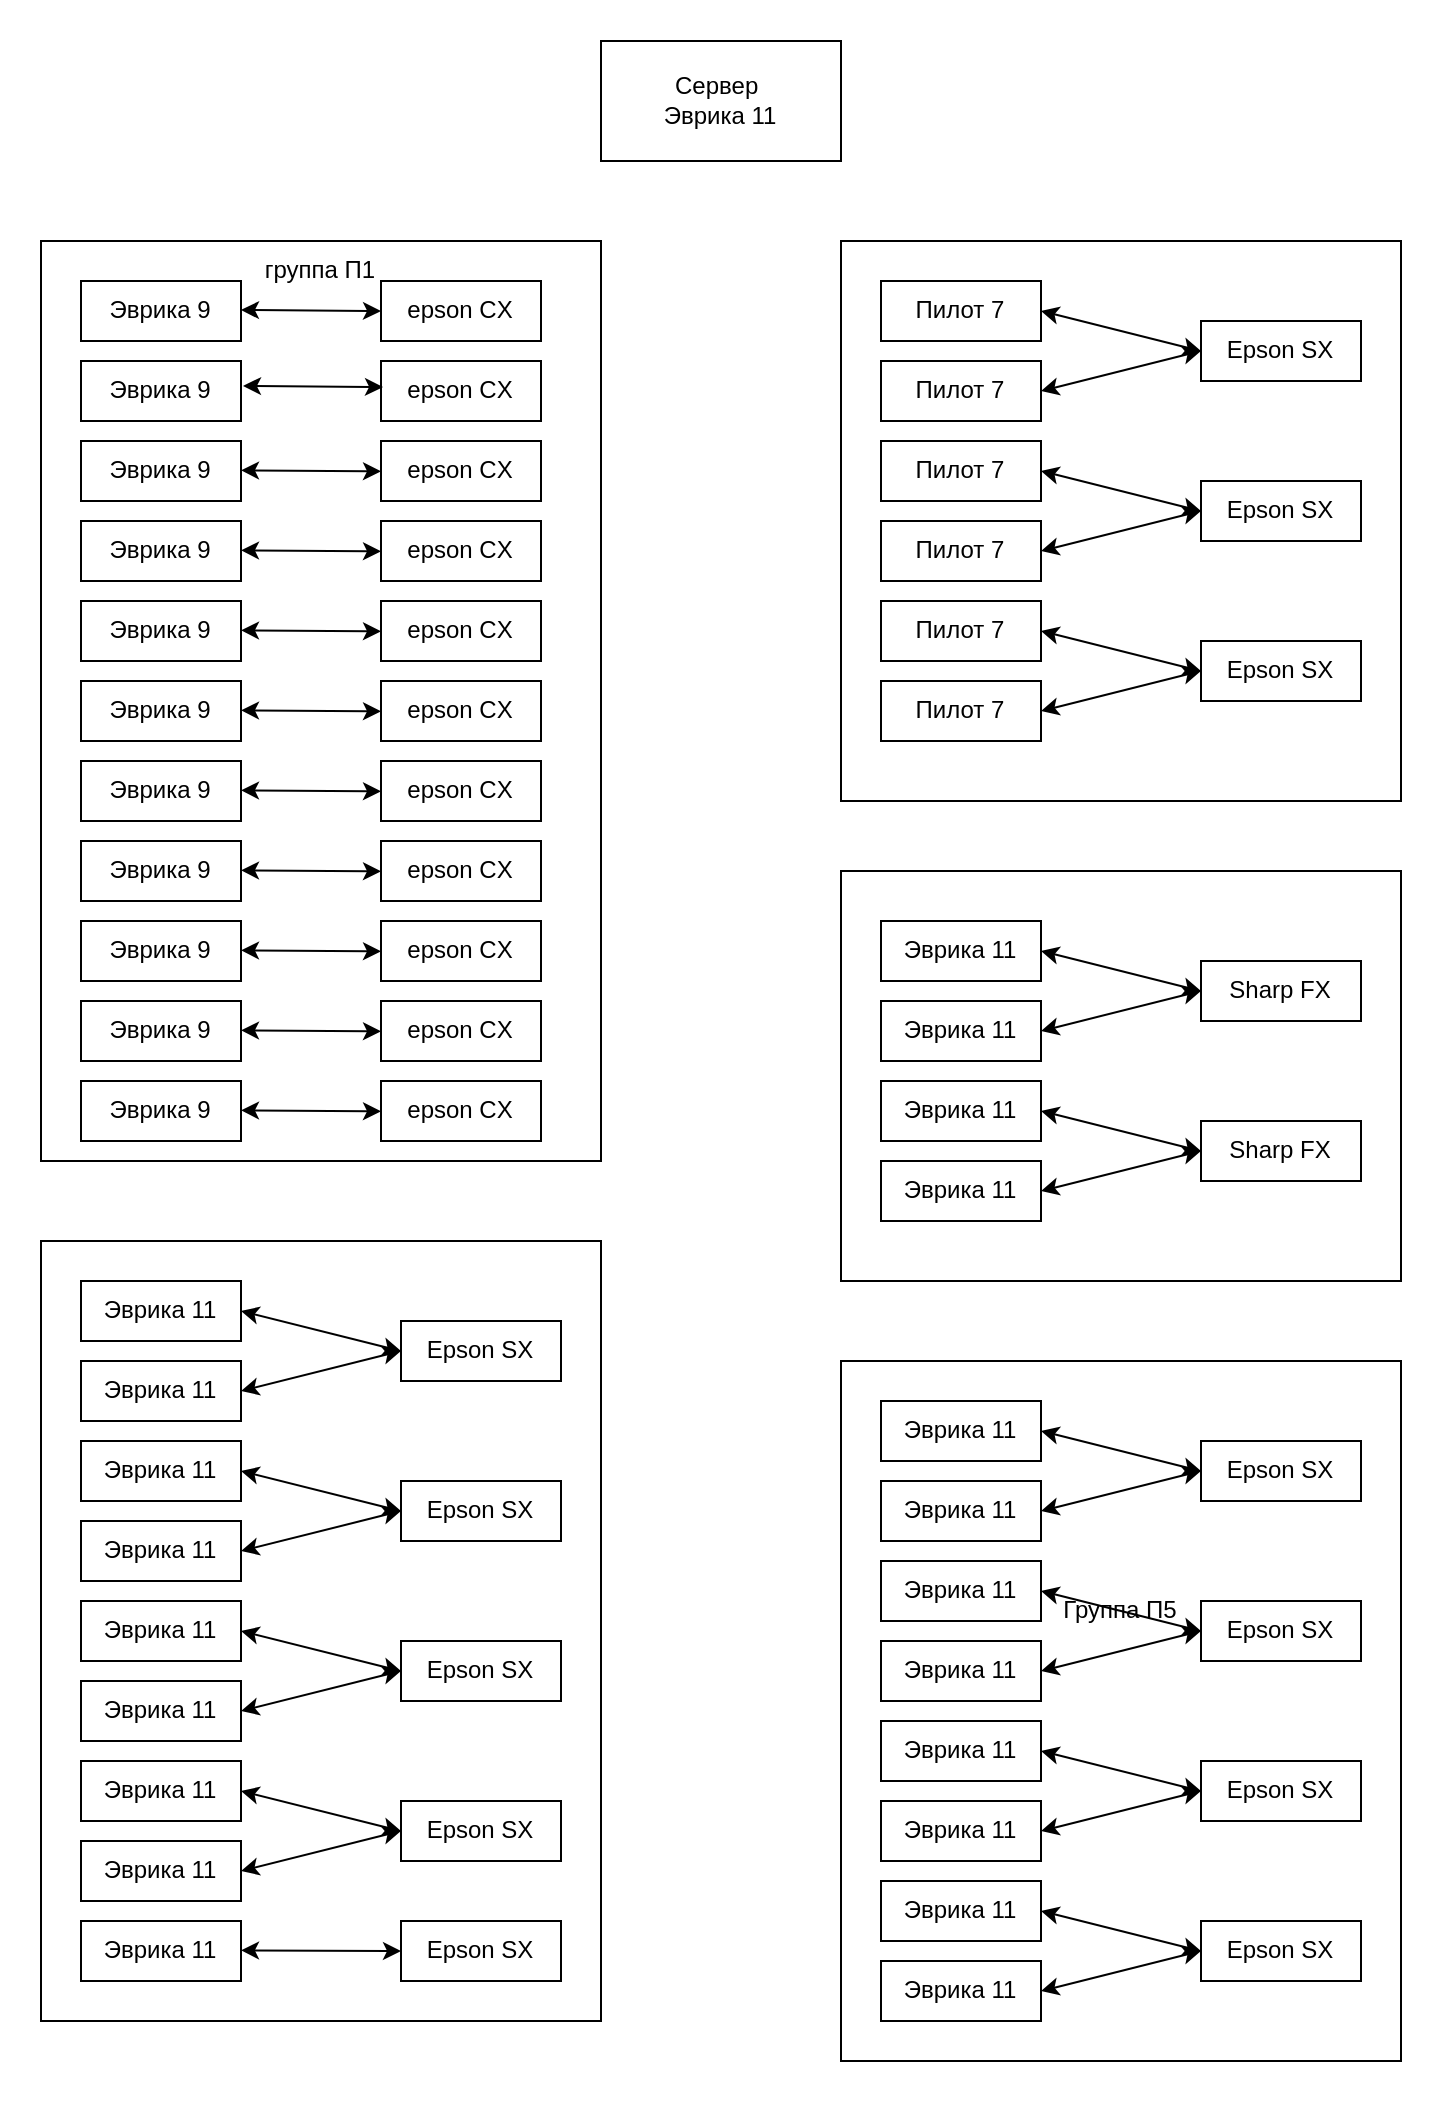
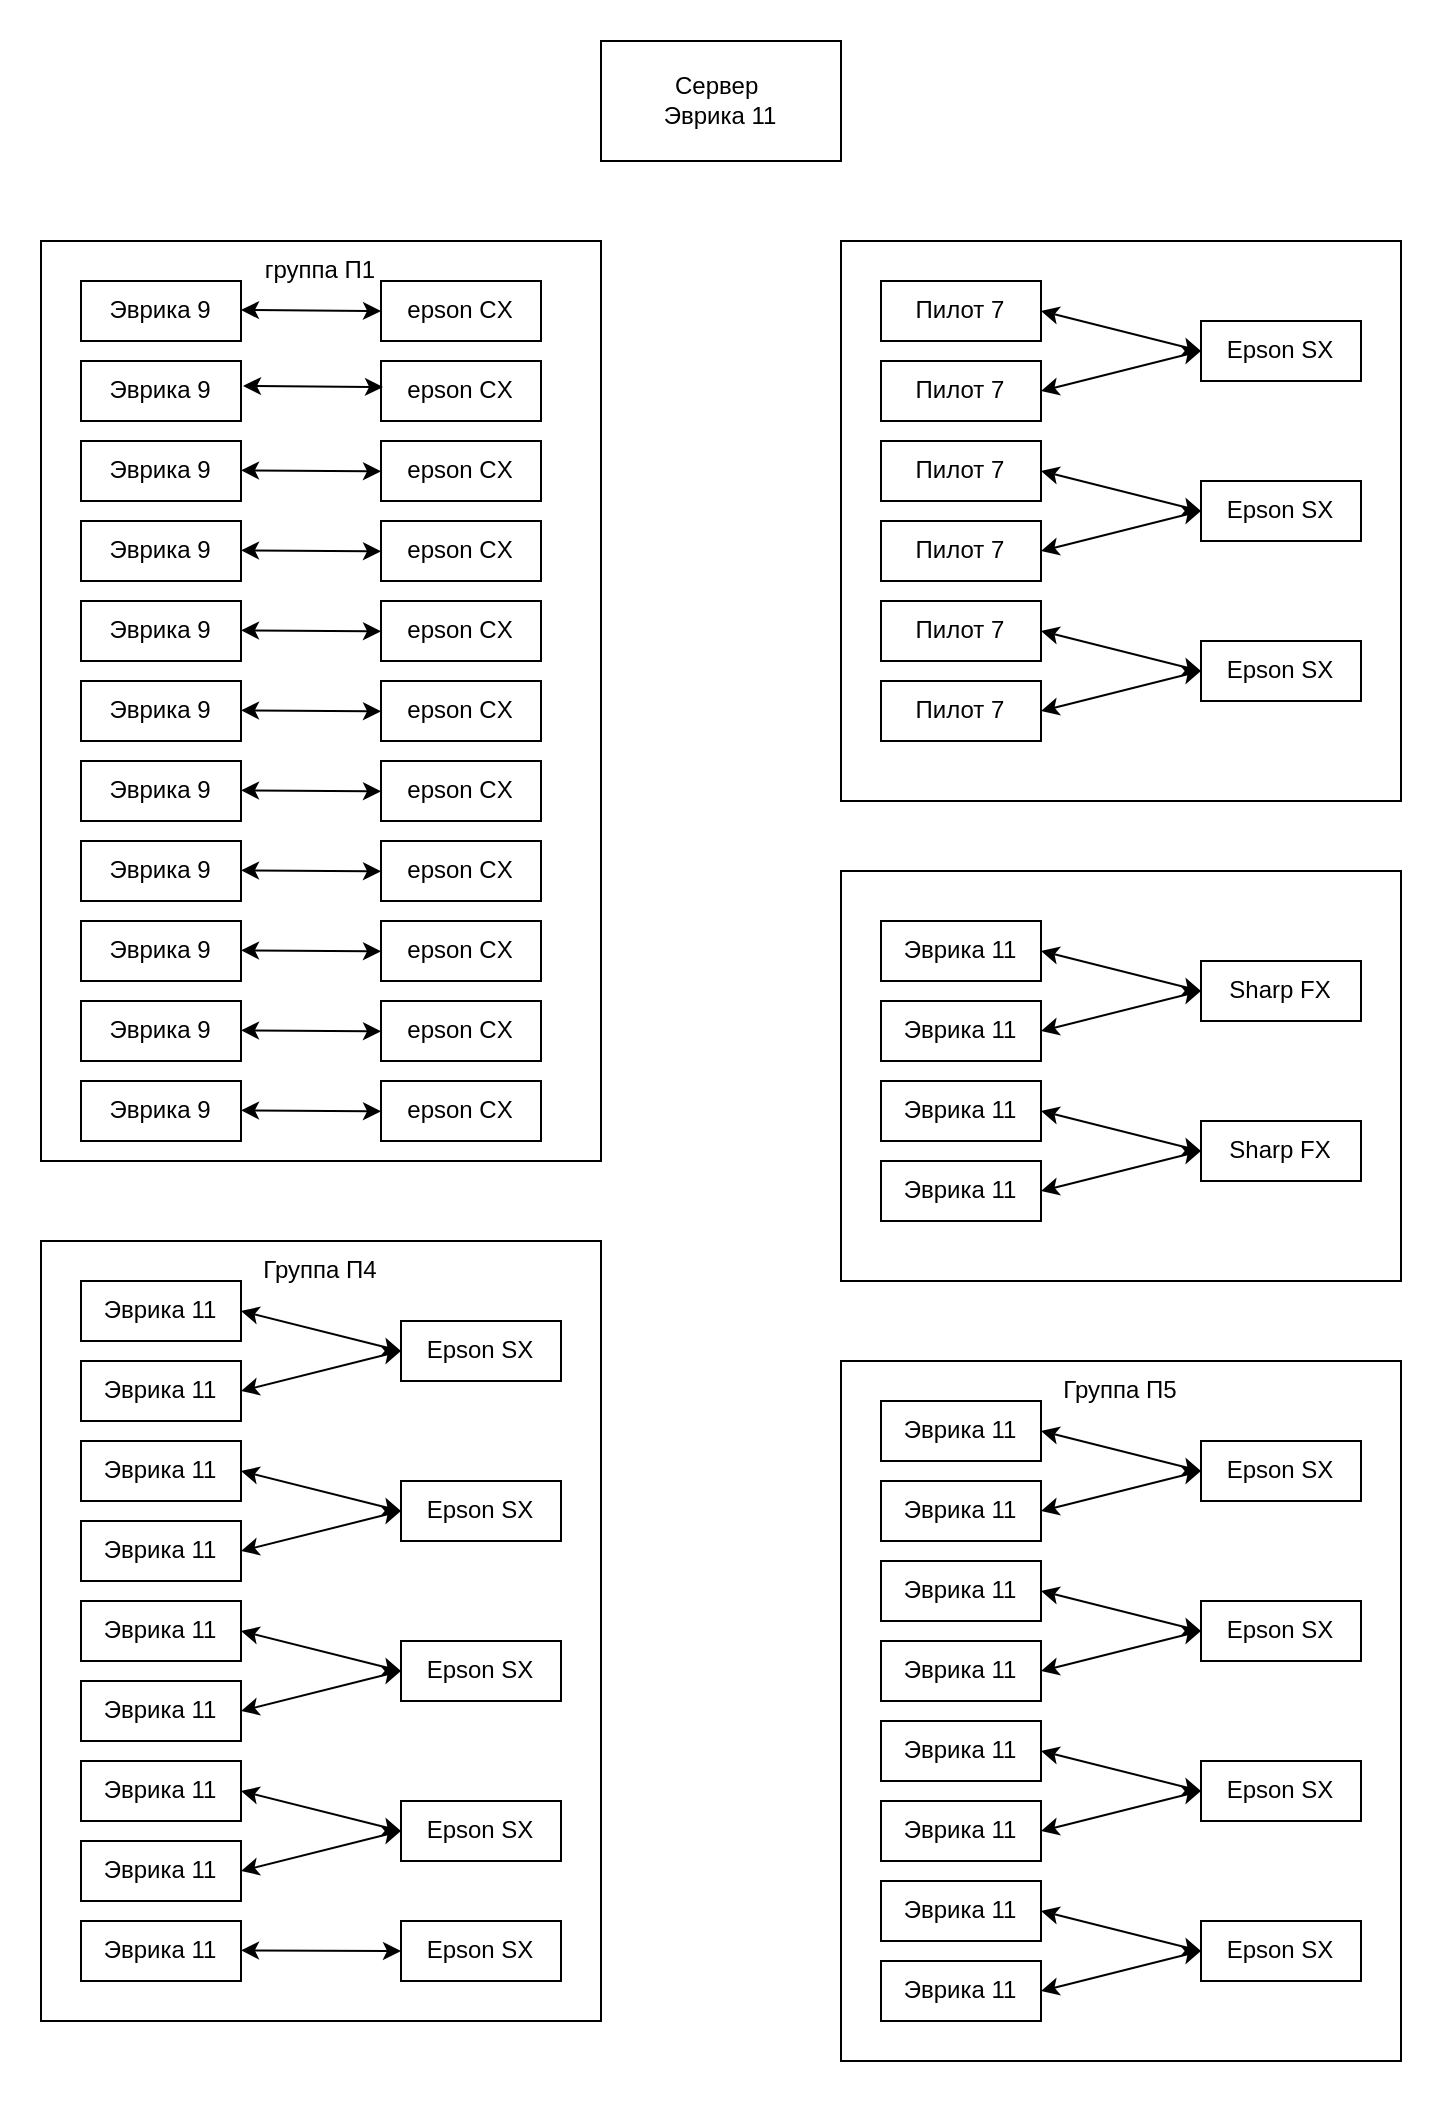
node "Группа П4": added
node "Группа П5": moved (1121, 1611) -> (1121, 1391)
